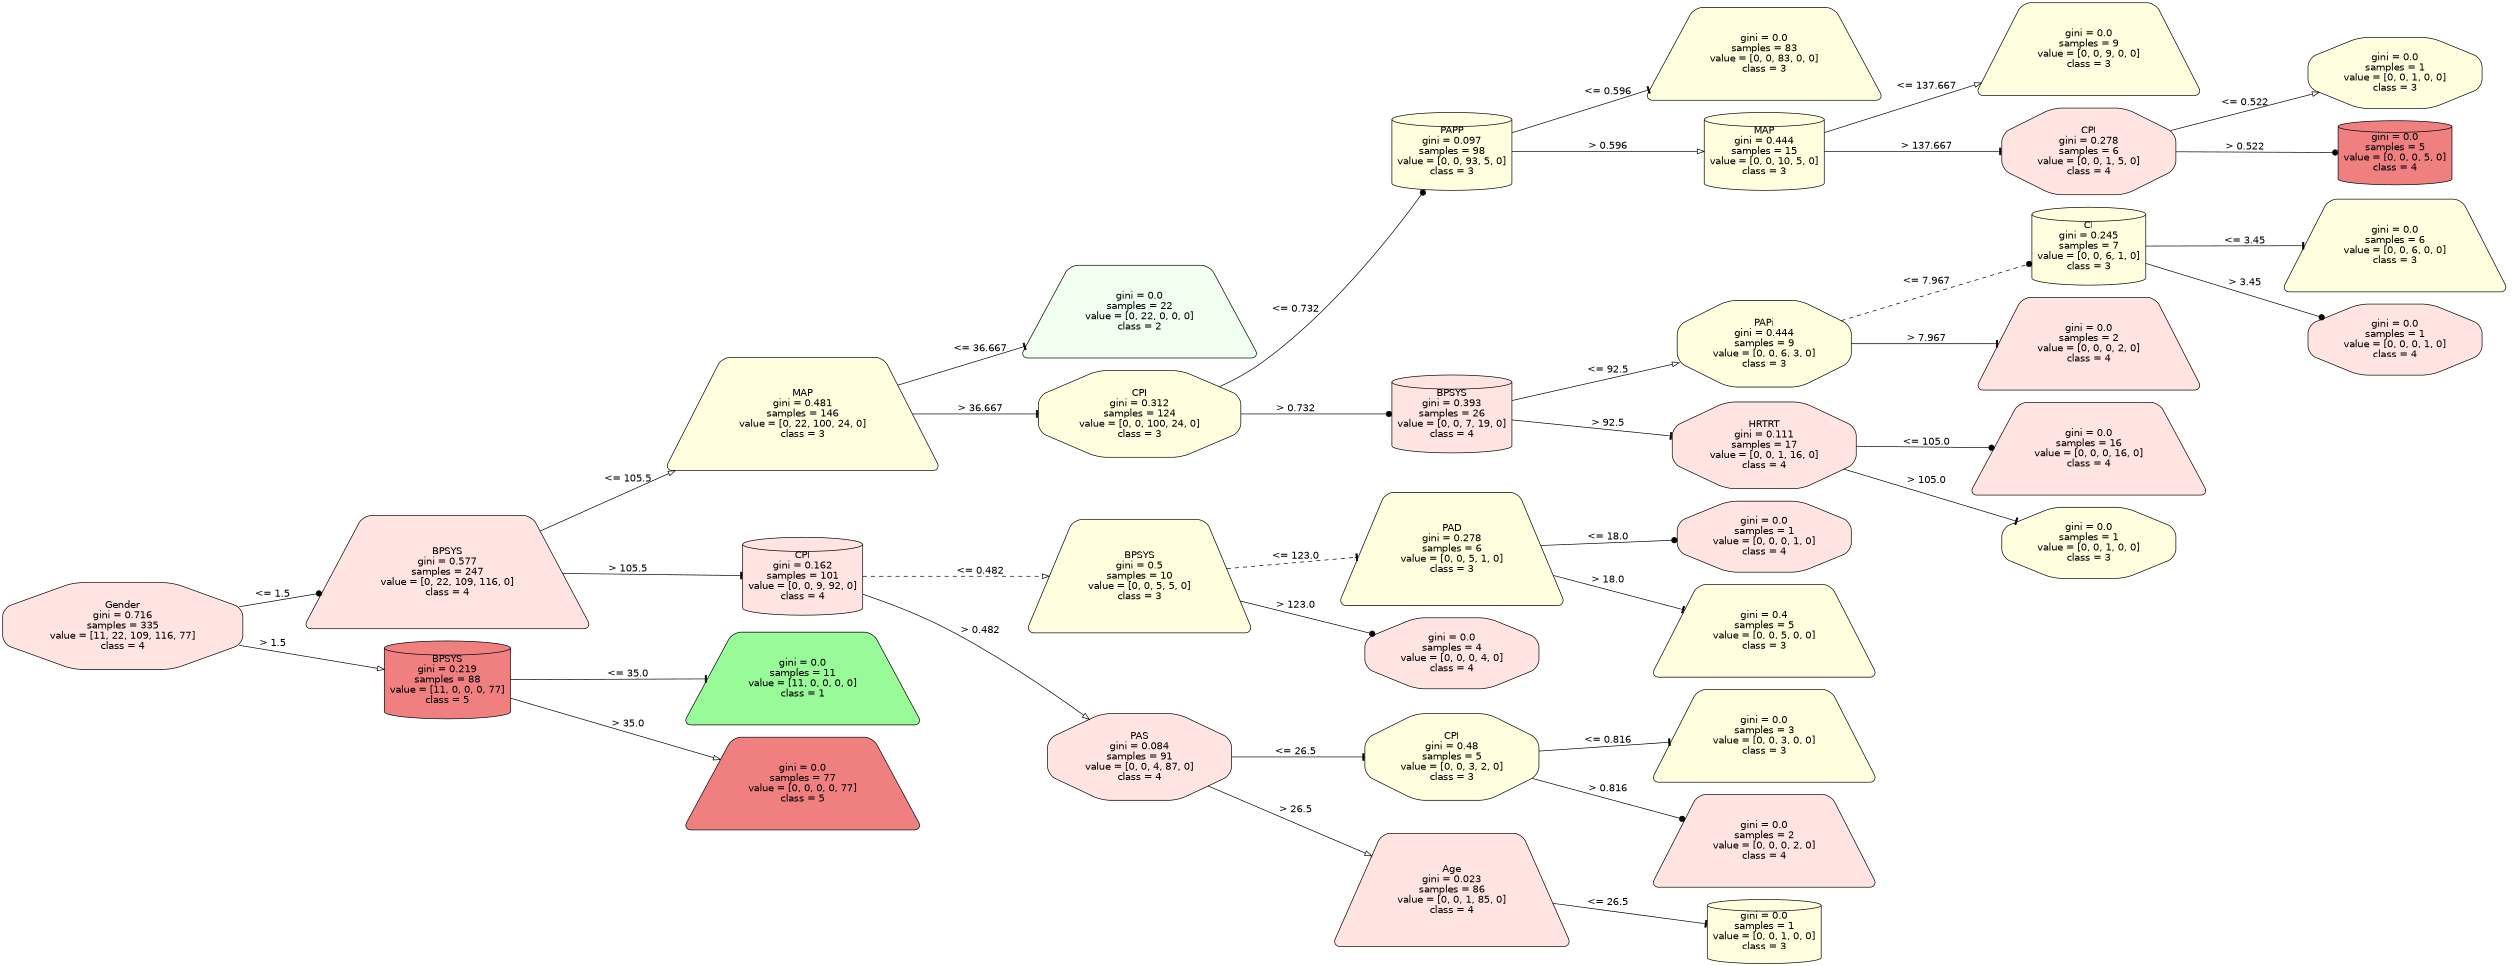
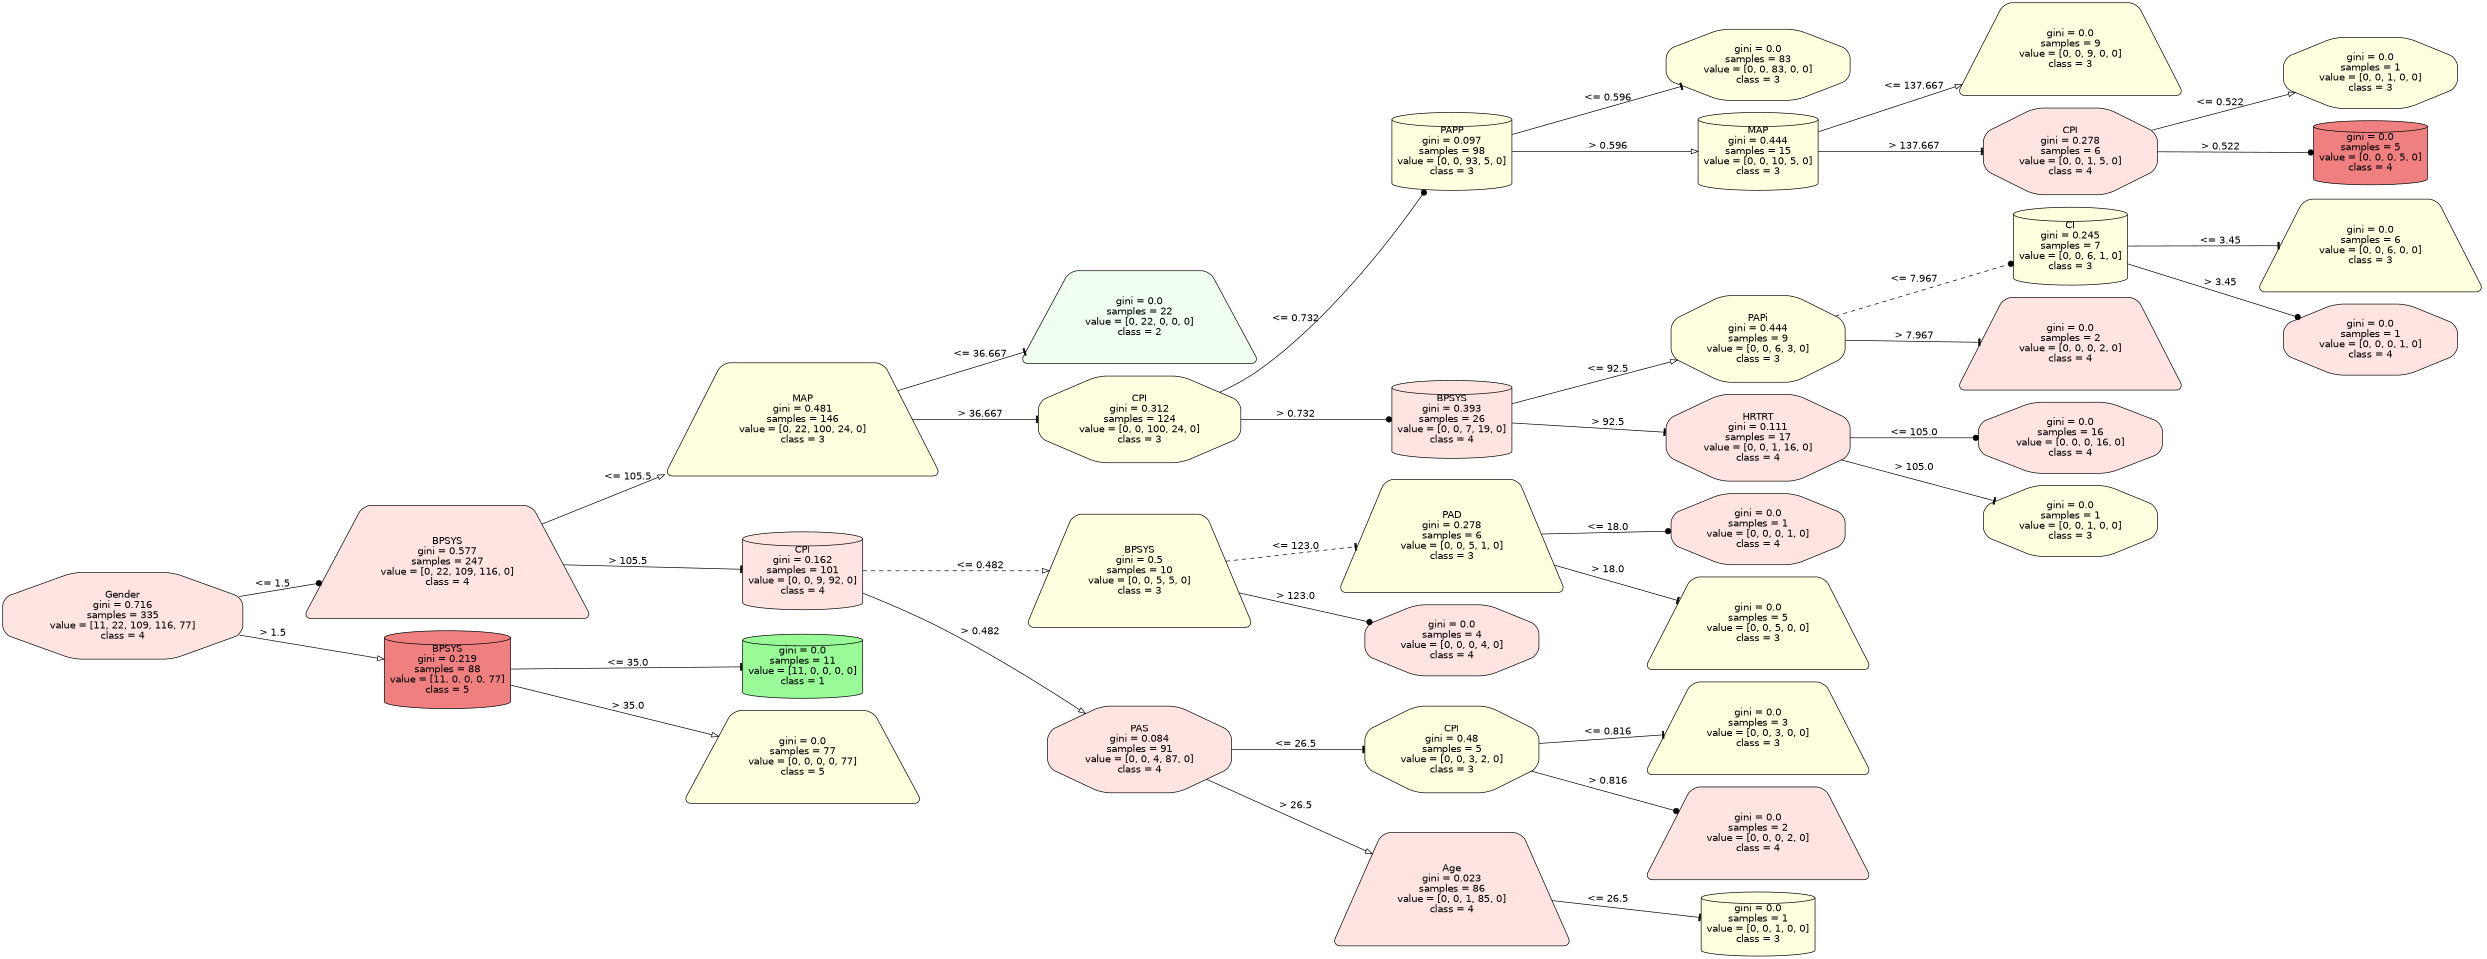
node "gini = 0.0 samples = 83 value = [0, 0, 83, 0, 0] class = 3": shape trapezium -> octagon
node "gini = 0.0 samples = 16 value = [0, 0, 0, 16, 0] class = 4": shape trapezium -> octagon
node "gini = 0.4 samples = 5 value = [0, 0, 5, 0, 0] class = 3": label "gini = 0.4 samples = 5 value = [0, 0, 5, 0, 0] class = 3" -> "gini = 0.0 samples = 5 value = [0, 0, 5, 0, 0] class = 3"
node "gini = 0.0 samples = 11 value = [11, 0, 0, 0, 0] class = 1": shape trapezium -> cylinder
node "gini = 0.0 samples = 77 value = [0, 0, 0, 0, 77] class = 5": fillcolor lightcoral -> lightyellow
